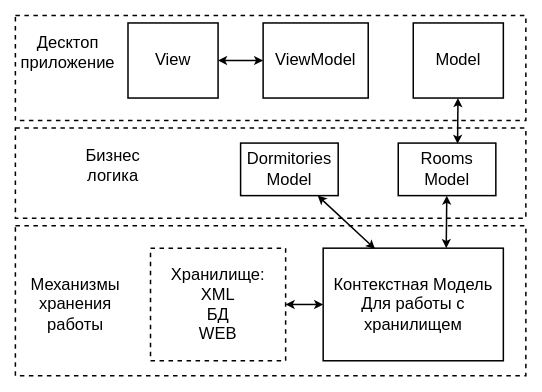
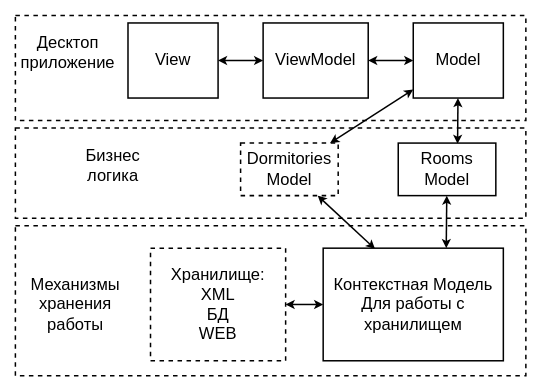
edge "ViewModel" -- "Model": added
edge "Model" -- "Dormitories Model": added
node "Dormitories Model": style solid -> dashed
